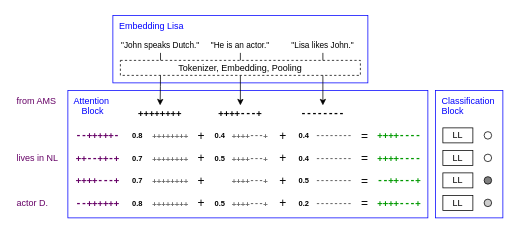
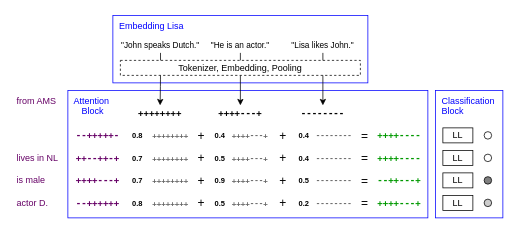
node "is male": added
node "0.9": added
